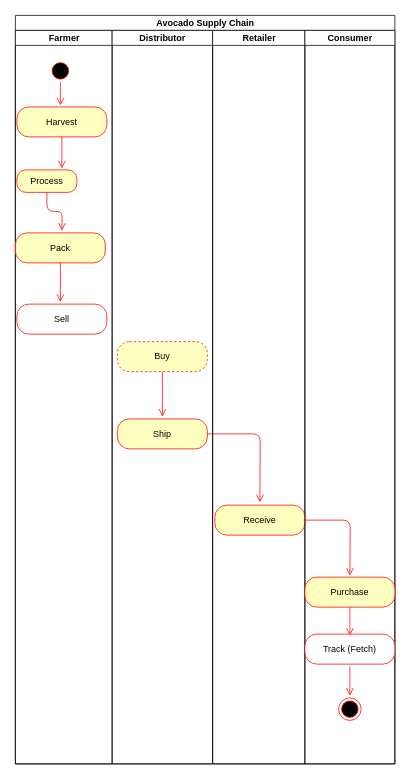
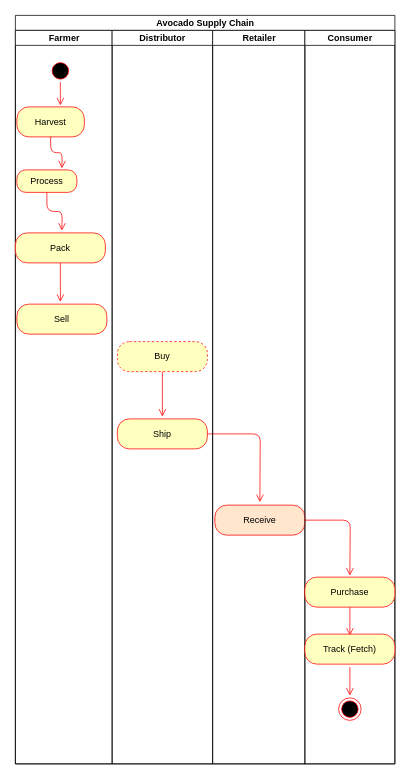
node "Harvest": size 90x30 -> 68x30
node "Sell": fillcolor #ffffff -> #ffffc0
node "Receive": fillcolor #ffffc0 -> #ffe6cc
node "Track (Fetch)": fillcolor #ffffff -> #ffffc0
